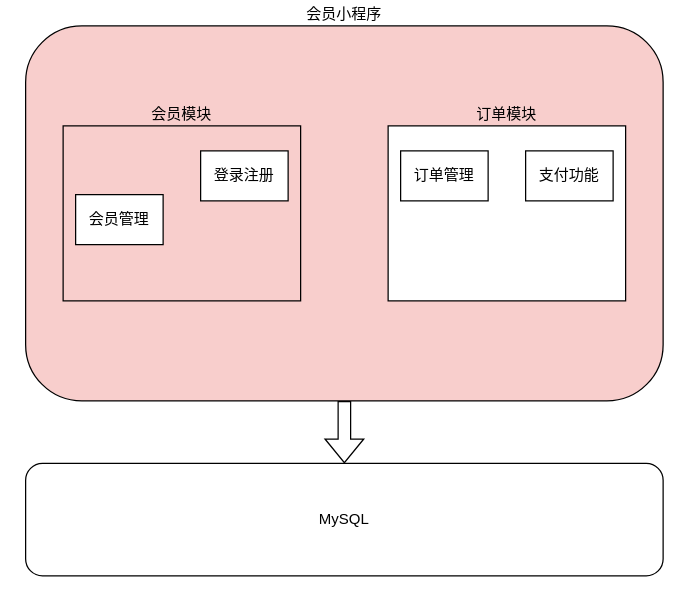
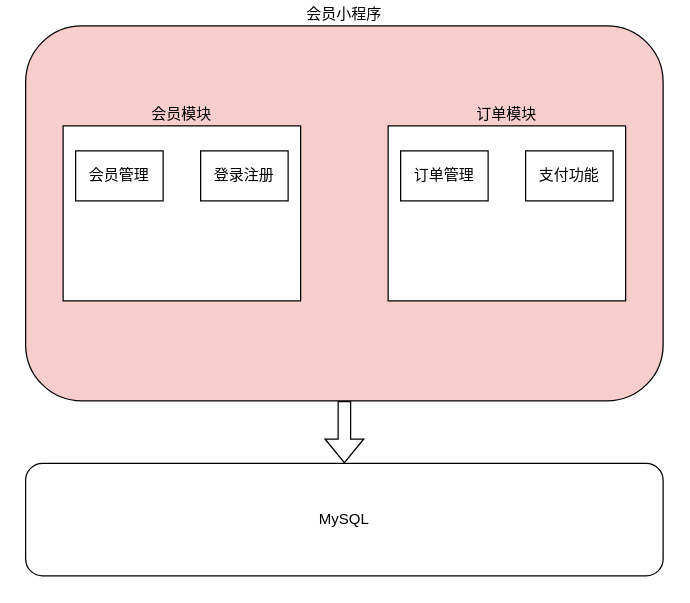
node "会员模块": fillcolor #f8cecc -> #ffffff
node "会员管理": moved (119, 219) -> (119, 176)
